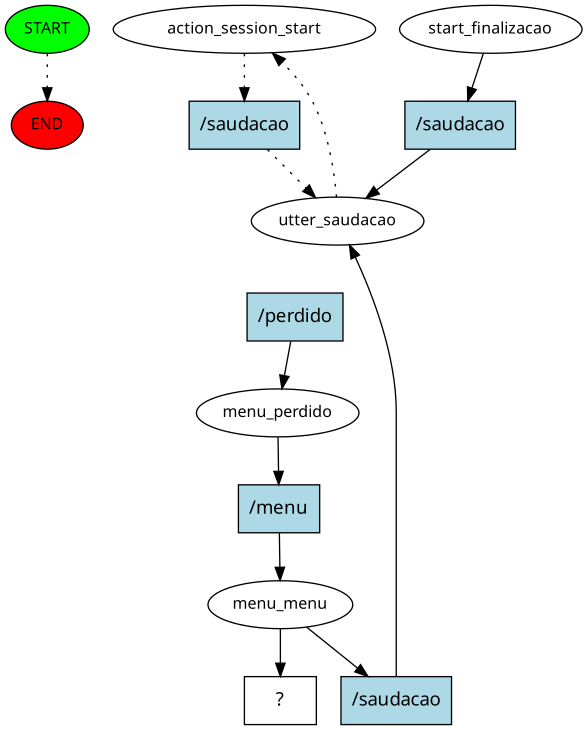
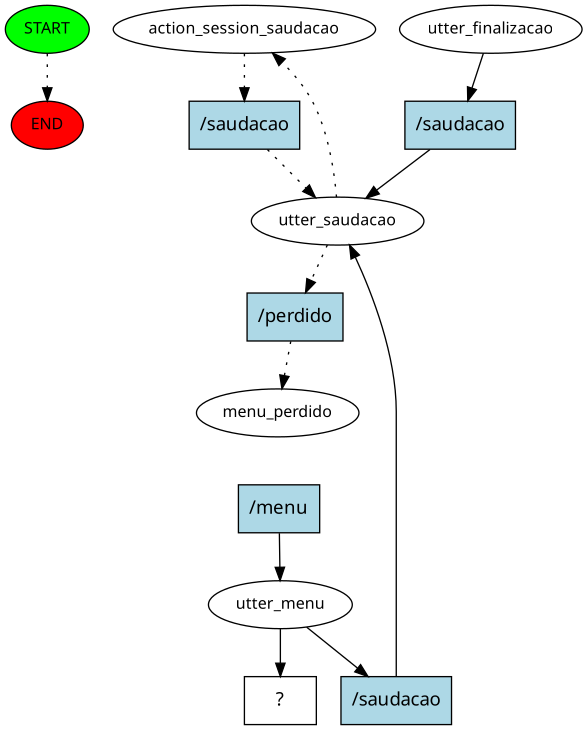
node "action_session_start": label "action_session_start" -> "action_session_saudacao"
node "start_finalizacao": label "start_finalizacao" -> "utter_finalizacao"
edge "utter_saudacao" -> "/perdido": added
edge "/perdido" -> "menu_perdido": style solid -> dotted
edge "menu_perdido" -> "/menu": removed
node "menu_menu": label "menu_menu" -> "utter_menu"
